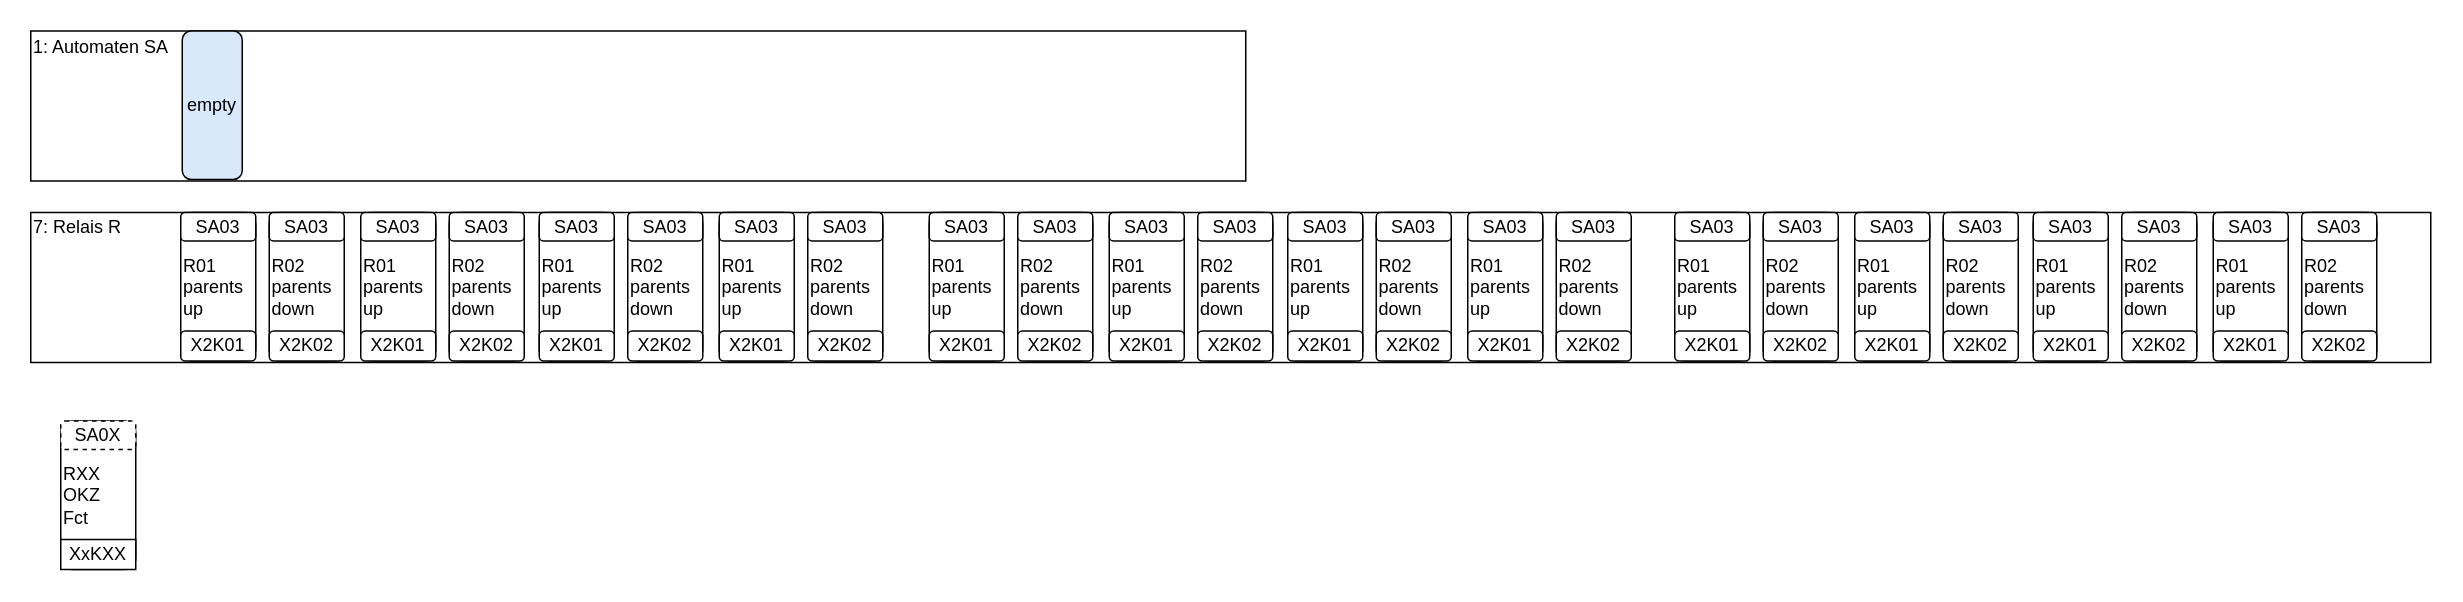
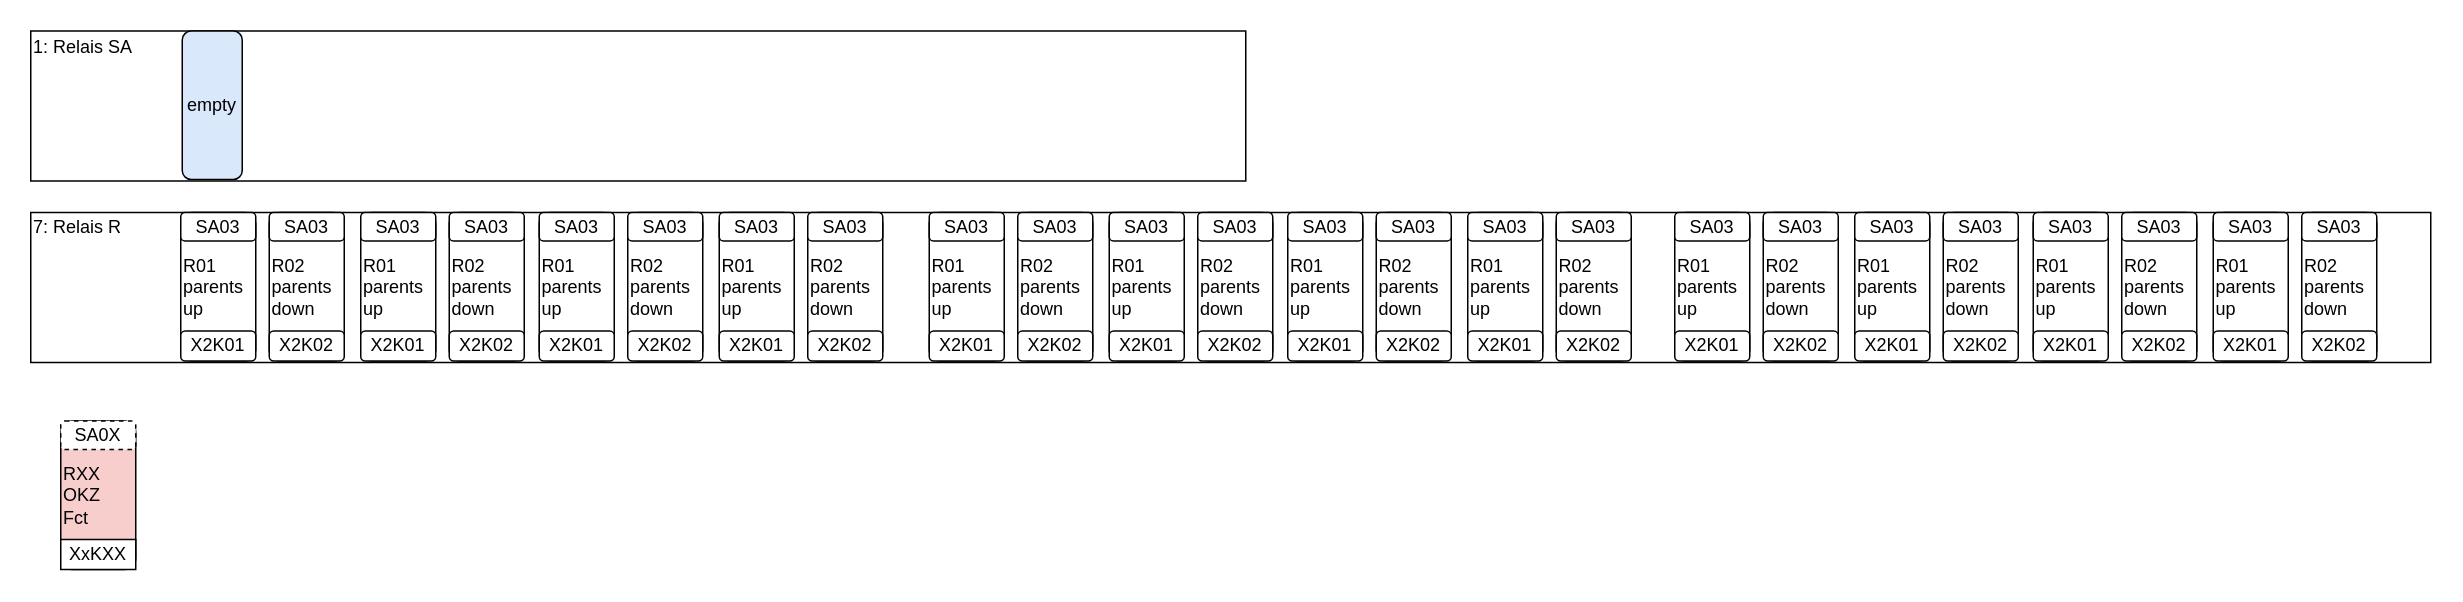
node "1: Automaten SA": label "1: Automaten SA" -> "1: Relais SA"
node "RXX OKZ Fct": fillcolor #ffffff -> #f8cecc
